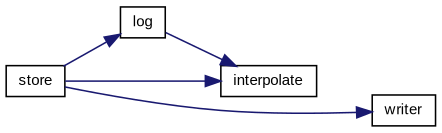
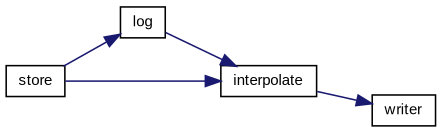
edge "store" -> "writer": now "interpolate" -> "writer"
